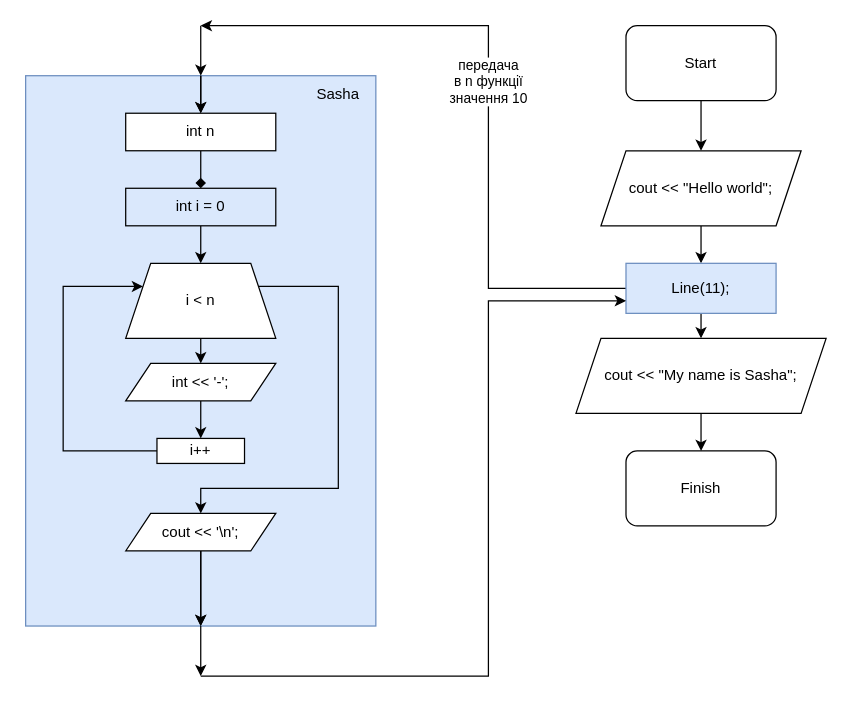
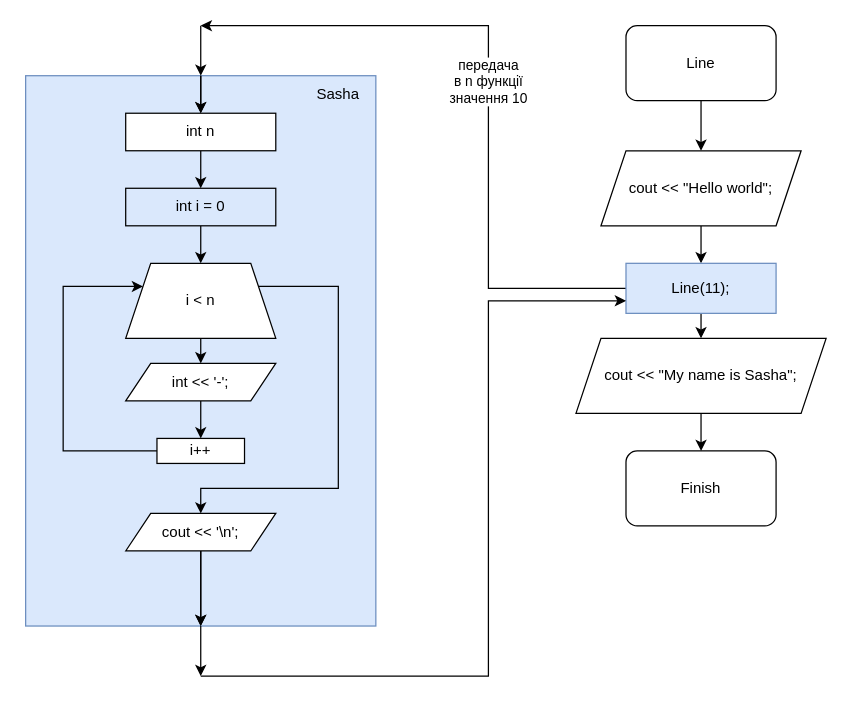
node "Start": label "Start" -> "Line"
edge "int n" -> "int i = 0": arrowhead diamond -> classic
